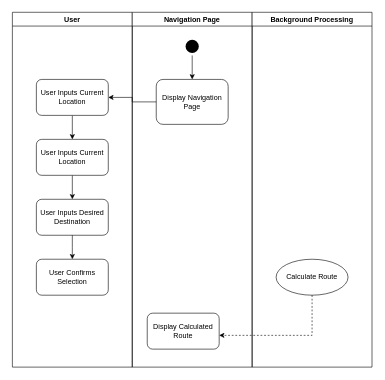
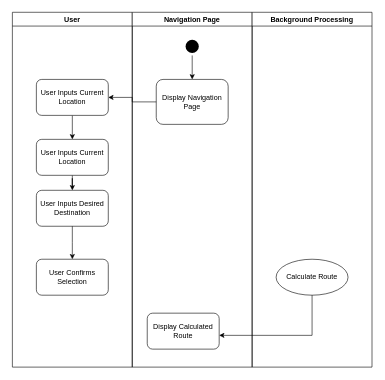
node "User Inputs Desired Destination": moved (72, 218) -> (72, 209)
edge "Calculate Route" -> "Display Calculated Route": style dashed -> solid
